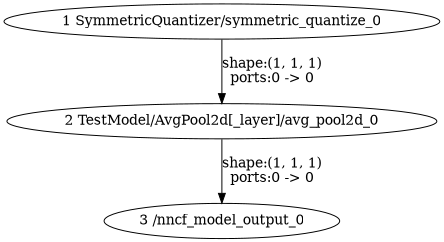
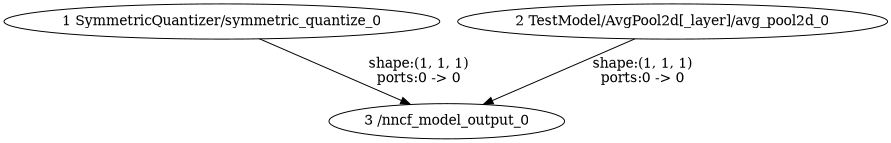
edge "1 SymmetricQuantizer/symmetric_quantize_0" -> "2 TestModel/AvgPool2d[_layer]/avg_pool2d_0": now "1 SymmetricQuantizer/symmetric_quantize_0" -> "3 /nncf_model_output_0"
